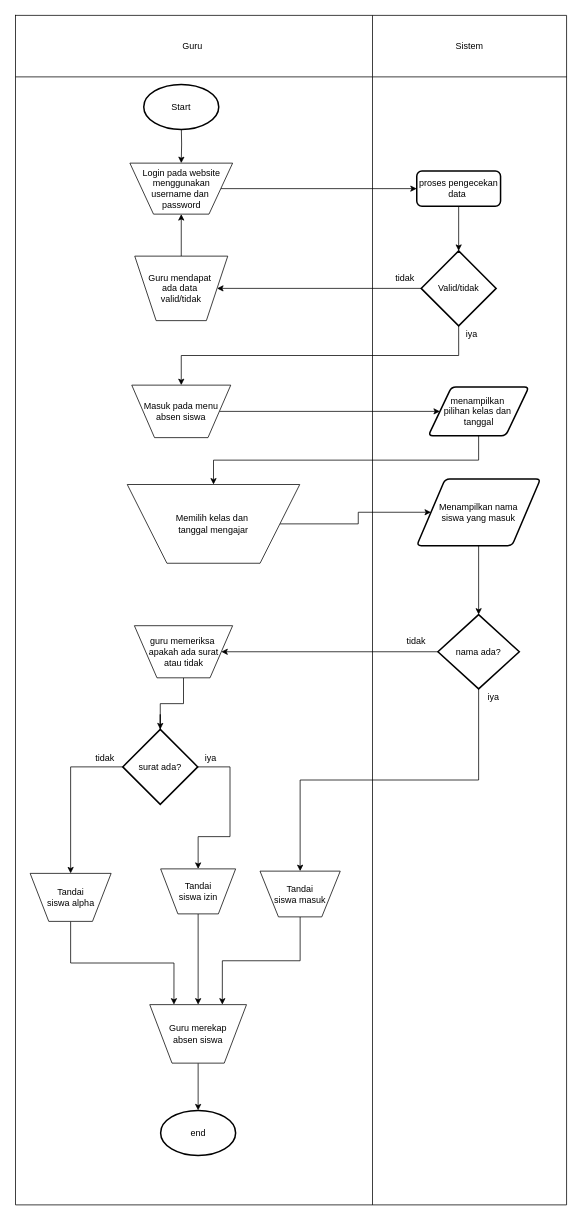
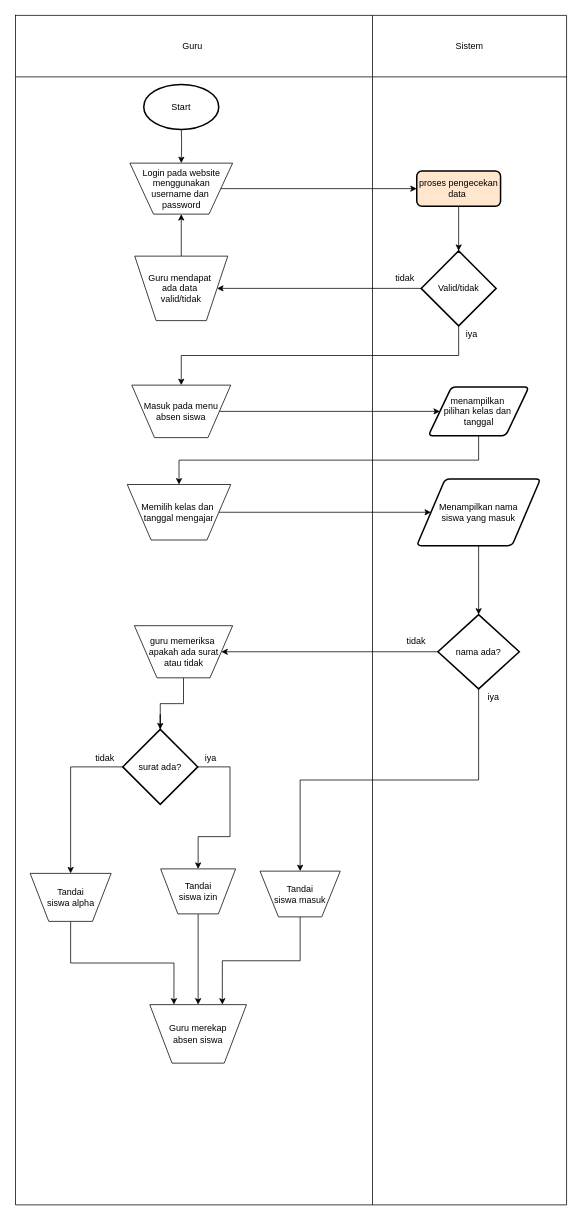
node "proses pengecekan data": fillcolor #ffffff -> #ffe6cc
node "Memilih kelas dan tanggal mengajar": size 173x79 -> 104x56
edge "Guru merekap absen siswa" -> "end": removed
node "end": removed
